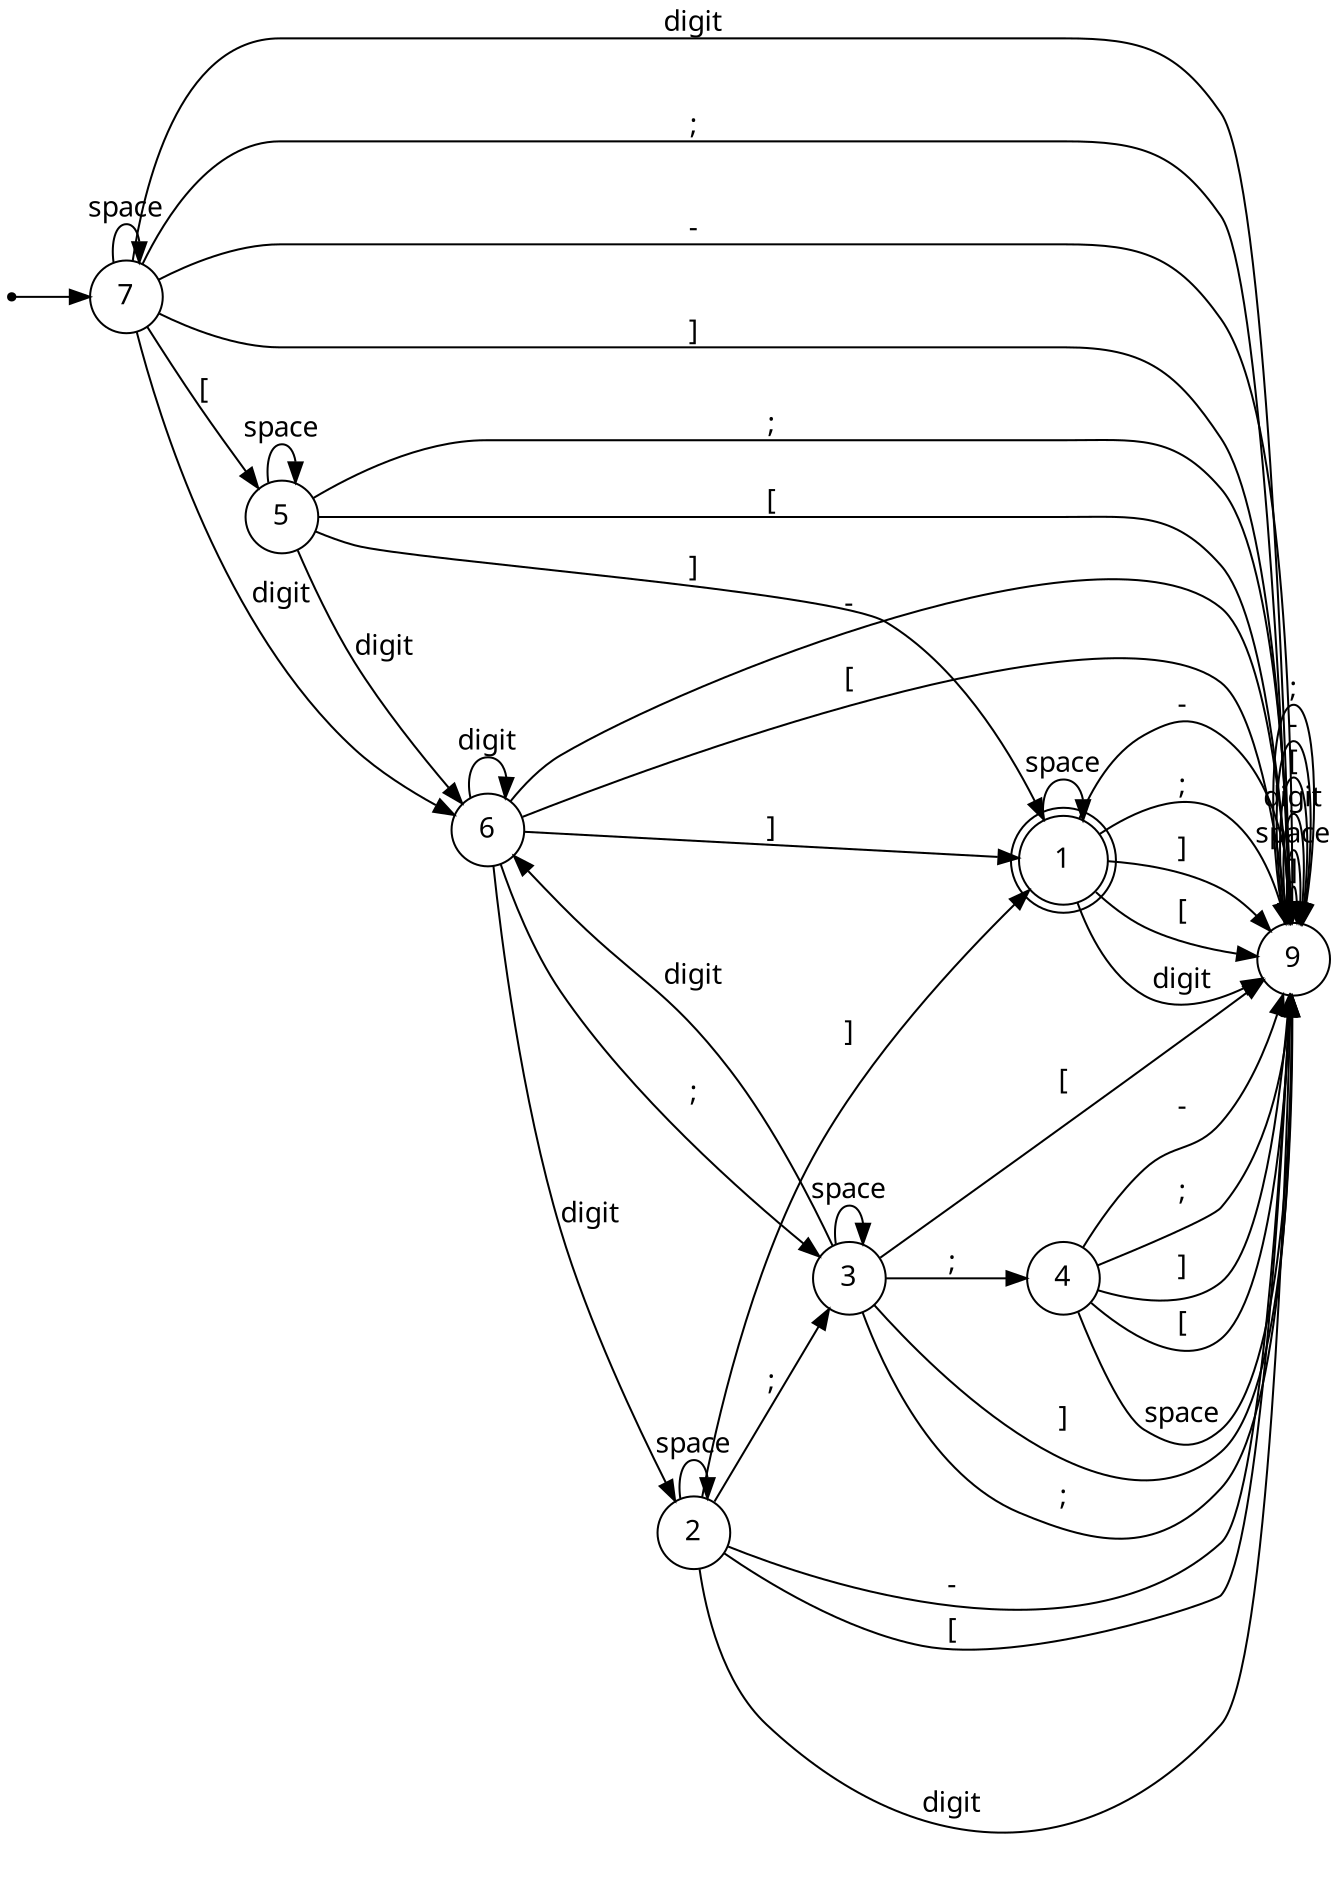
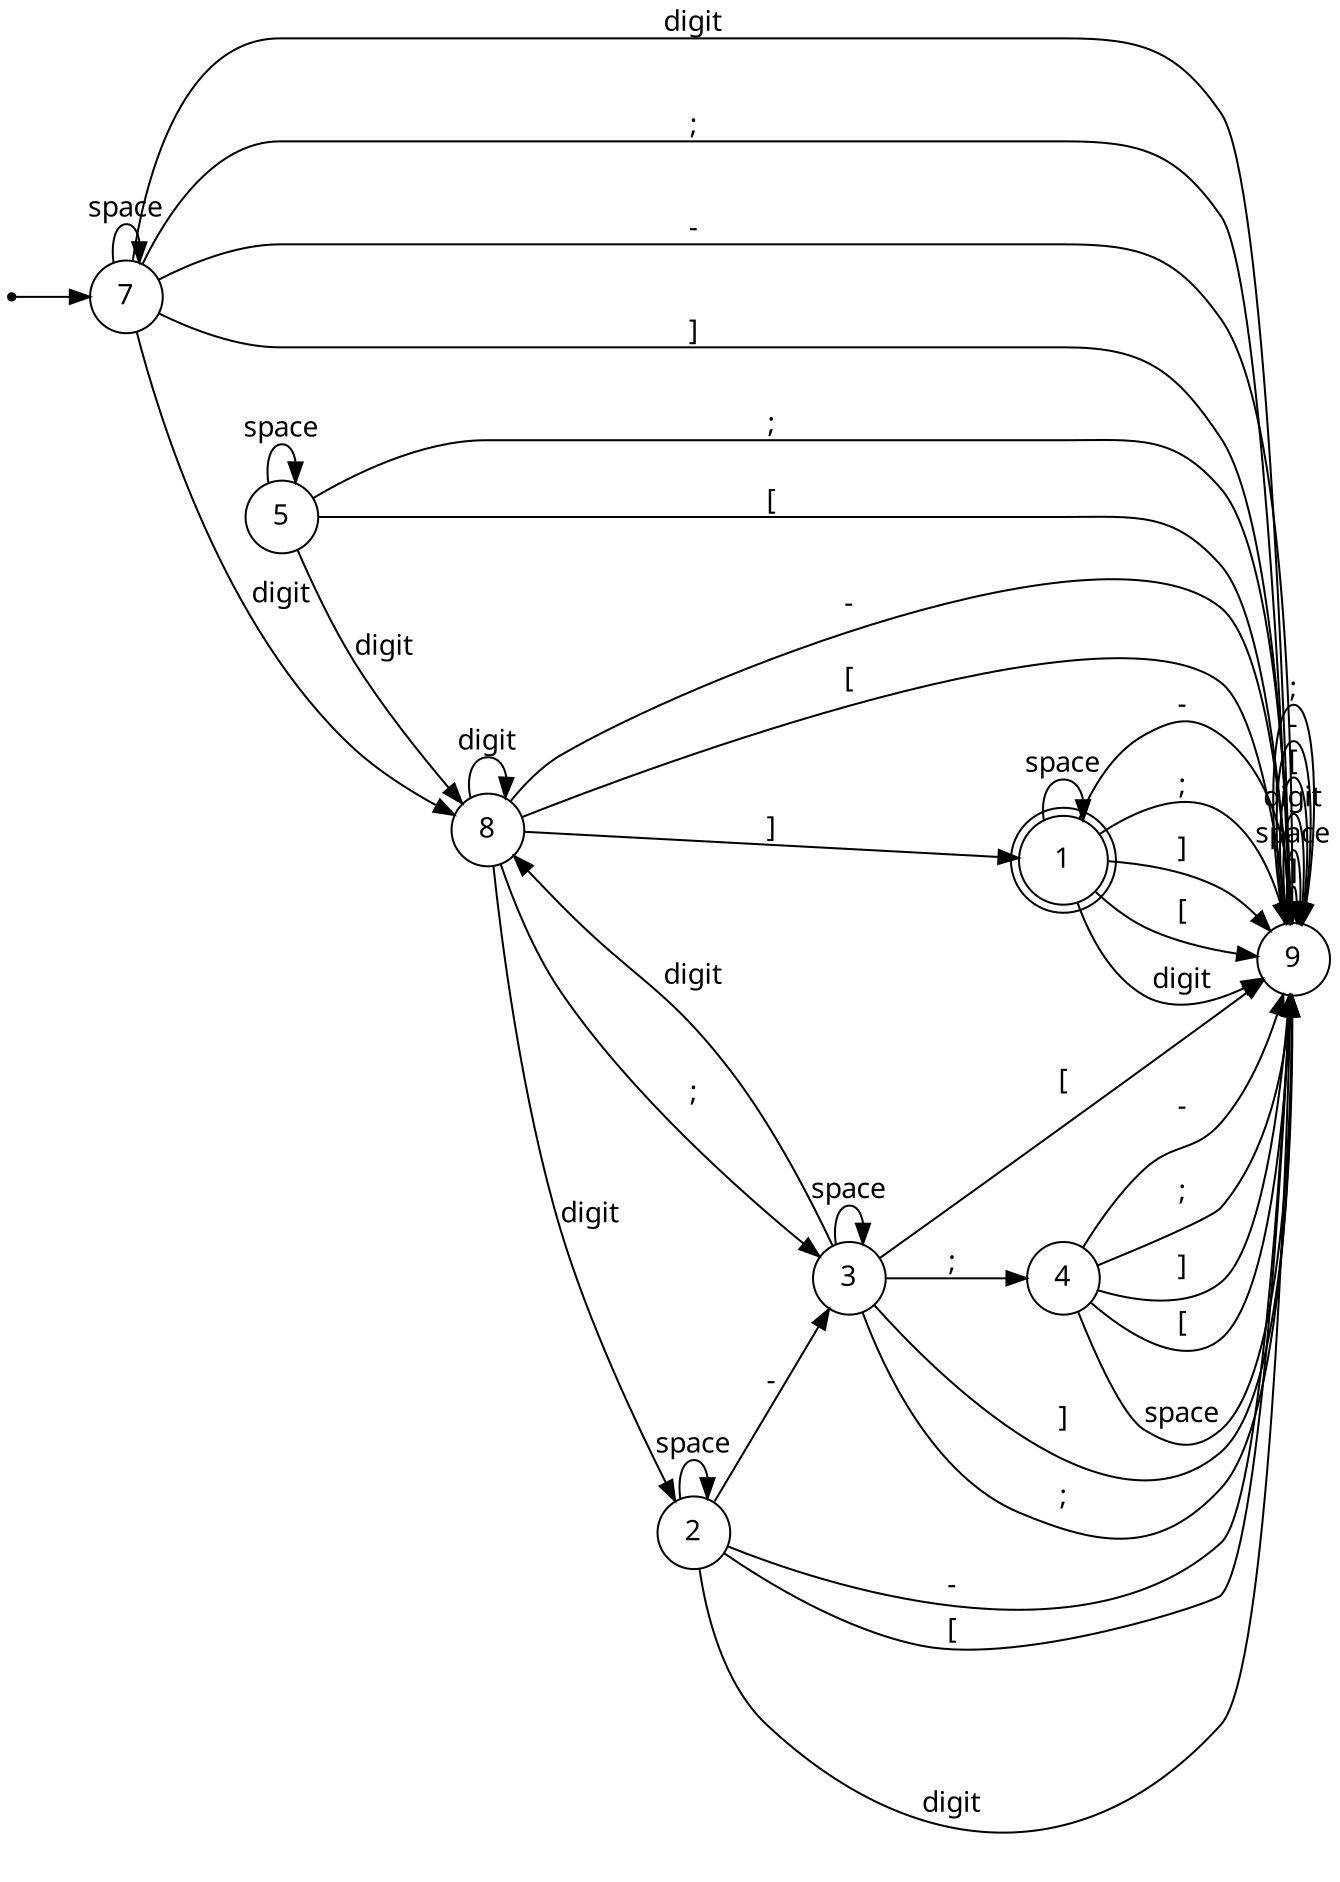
edge "7" -> "5": removed, label "["
edge "5" -> "1": removed, label "]"
node "6": label "6" -> "8"
edge "2" -> "1": removed, label "]"
edge "2" -> "3": label ";" -> "-"
